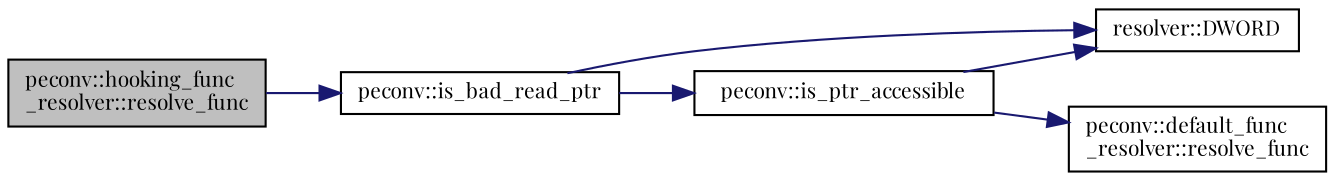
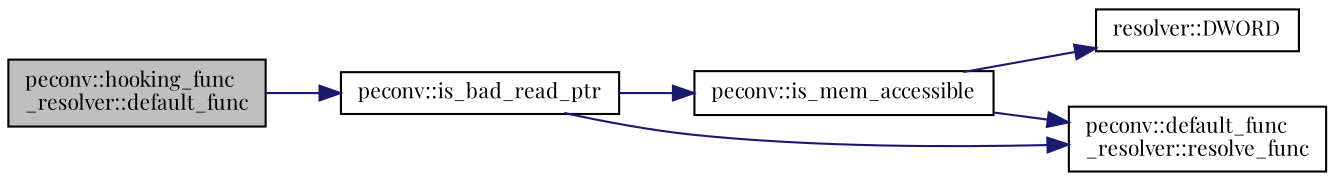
edge "peconv::is_bad_read_ptr" -> "resolver::DWORD": now "peconv::is_bad_read_ptr" -> "peconv::default_func _resolver::resolve_func"
node "peconv::hooking_func _resolver::resolve_func": label "peconv::hooking_func _resolver::resolve_func" -> "peconv::hooking_func _resolver::default_func"
node "peconv::is_ptr_accessible": label "peconv::is_ptr_accessible" -> "peconv::is_mem_accessible"
